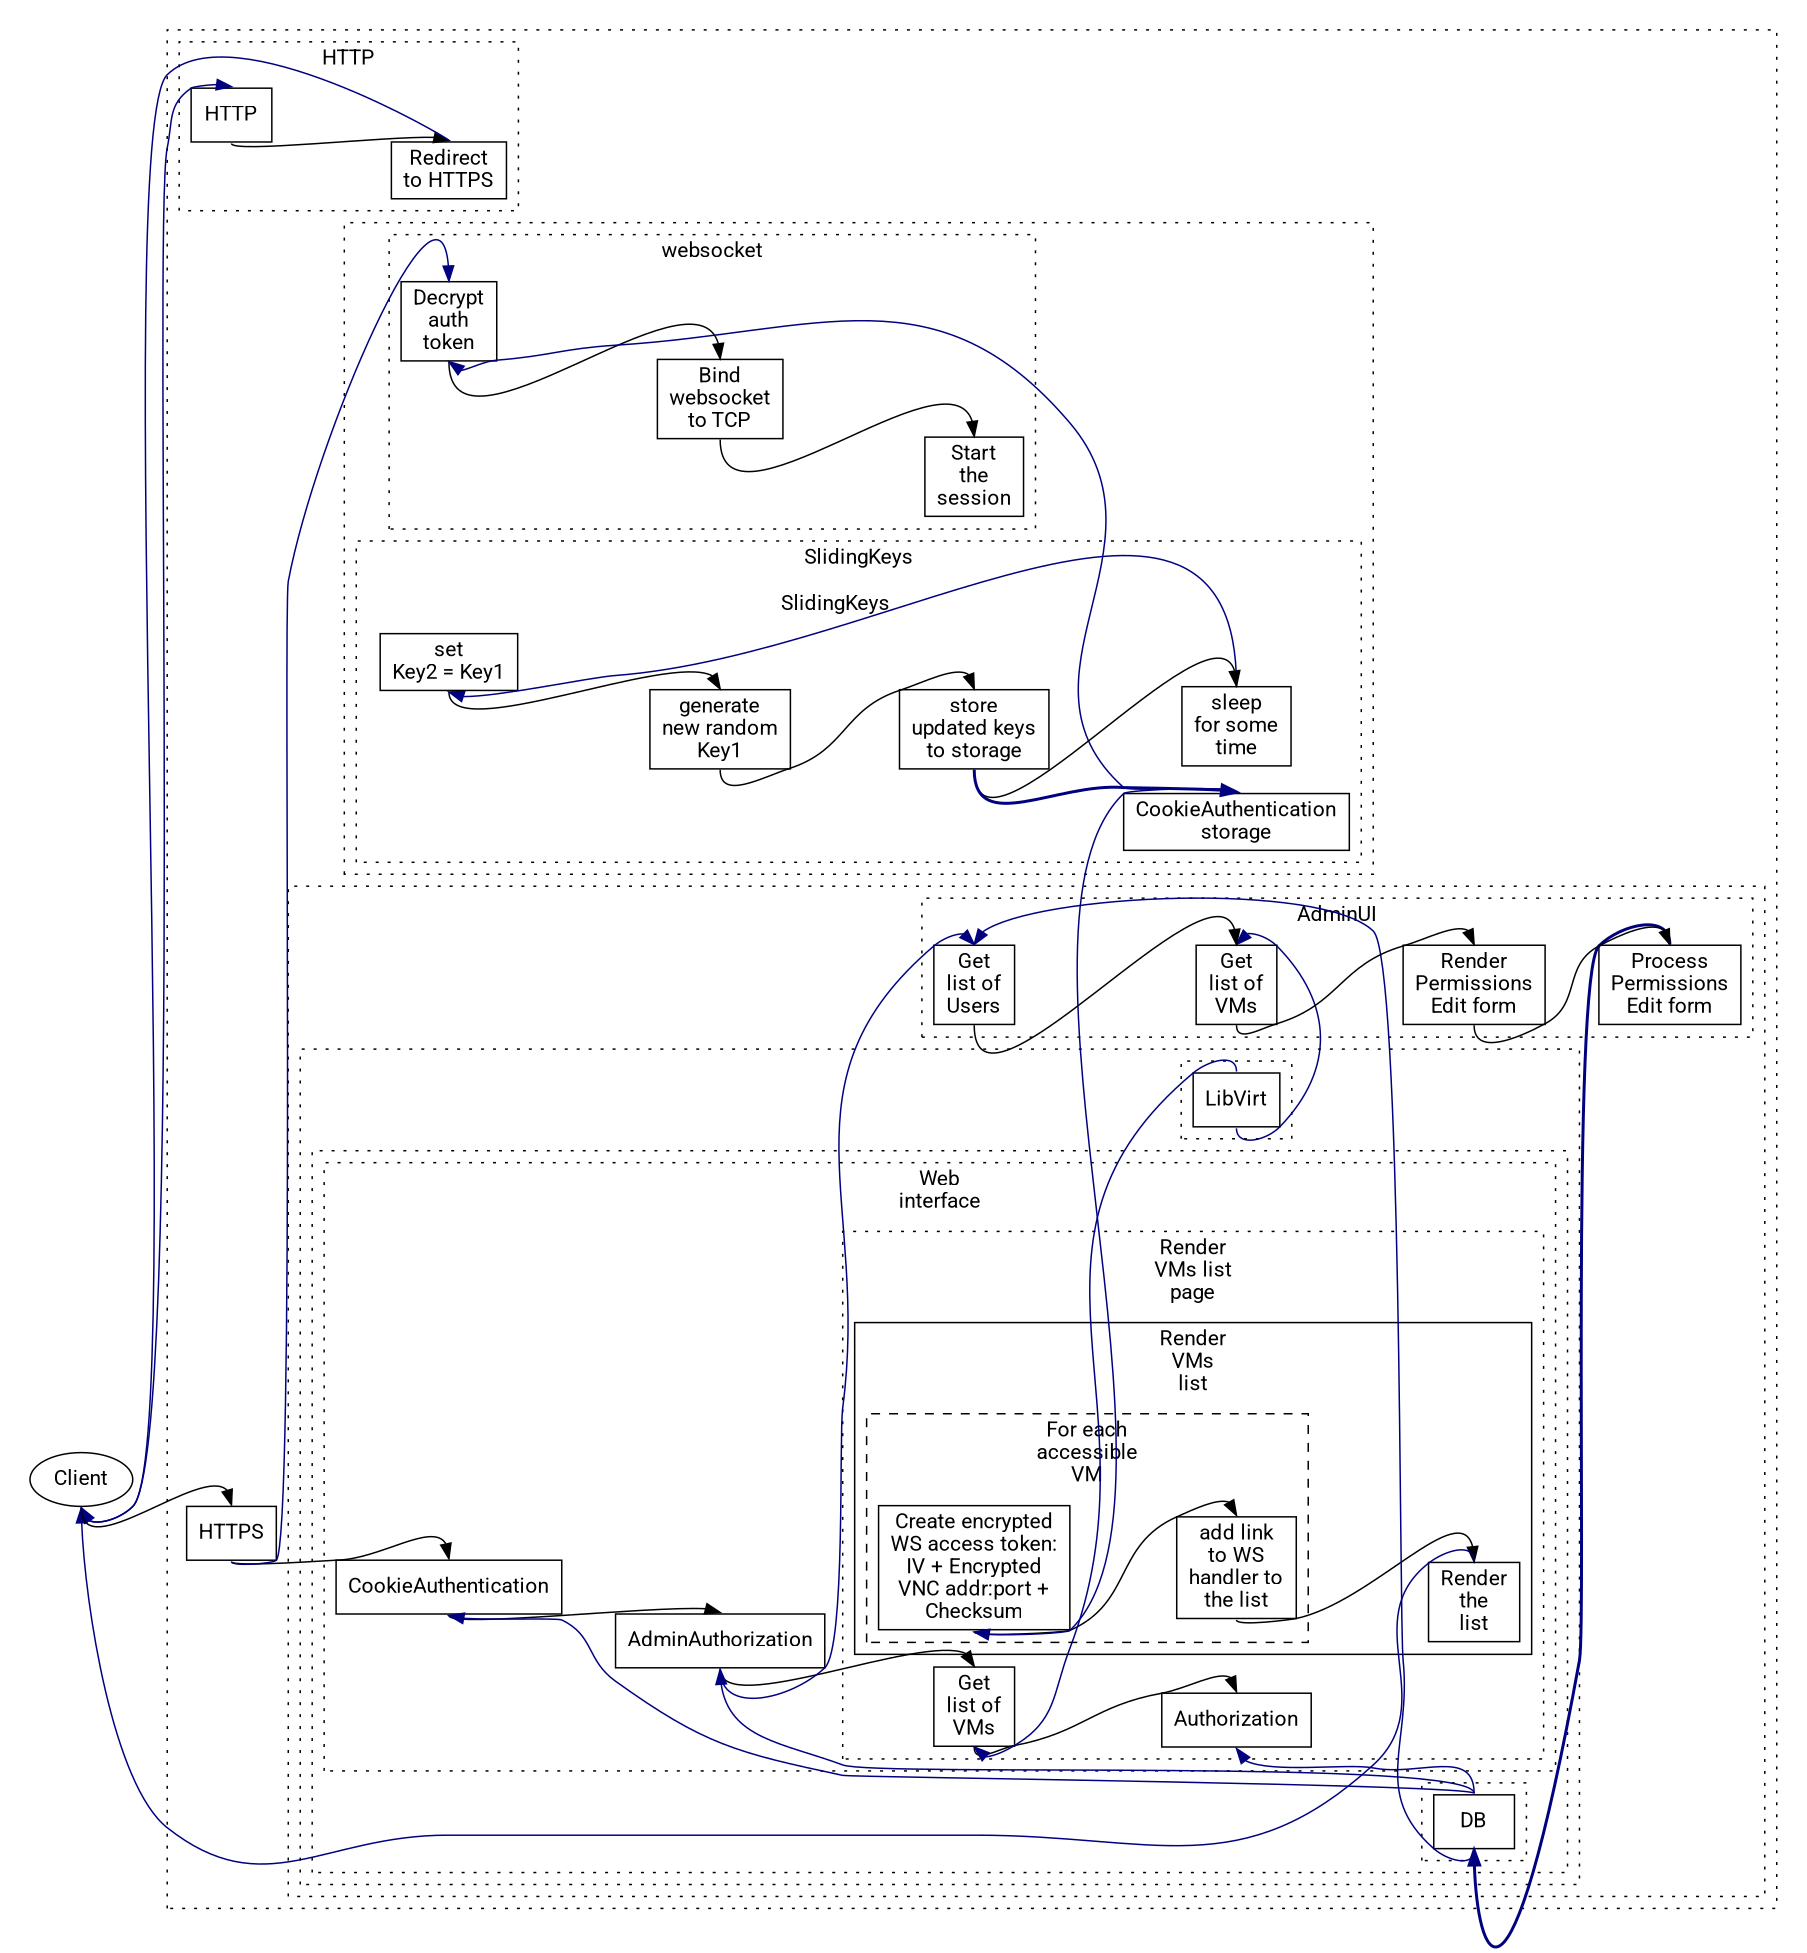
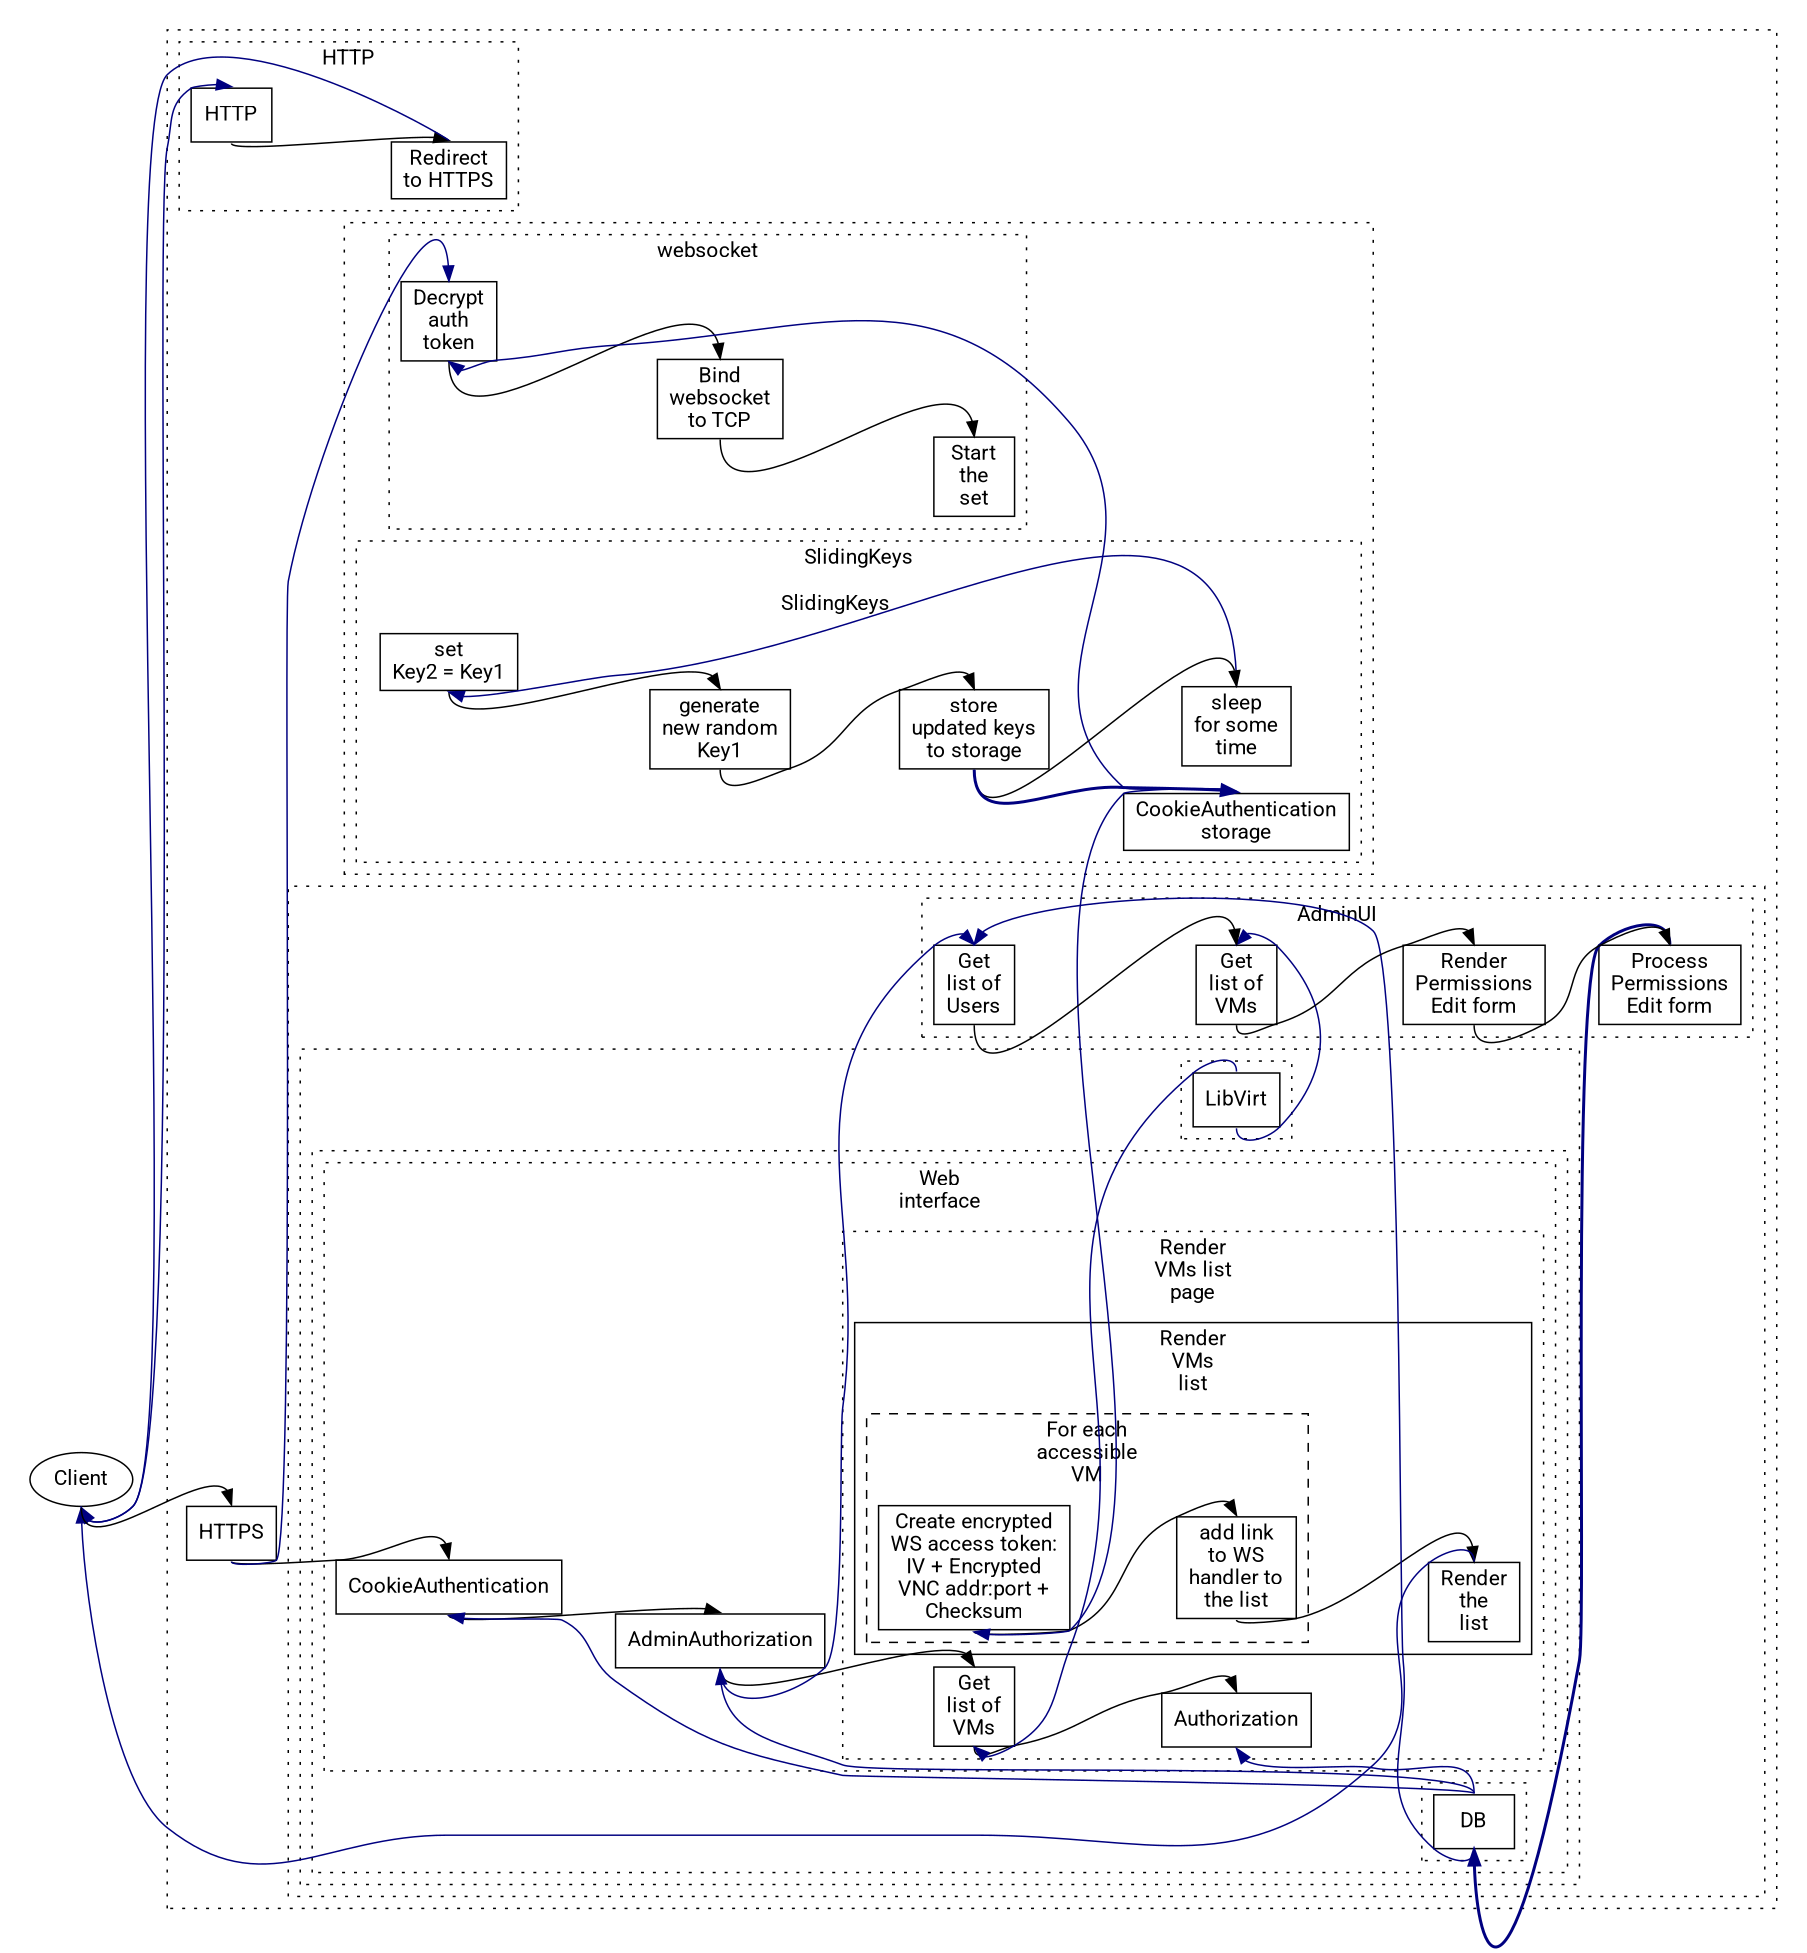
node "Start the session": label "Start the session" -> "Start the set"
